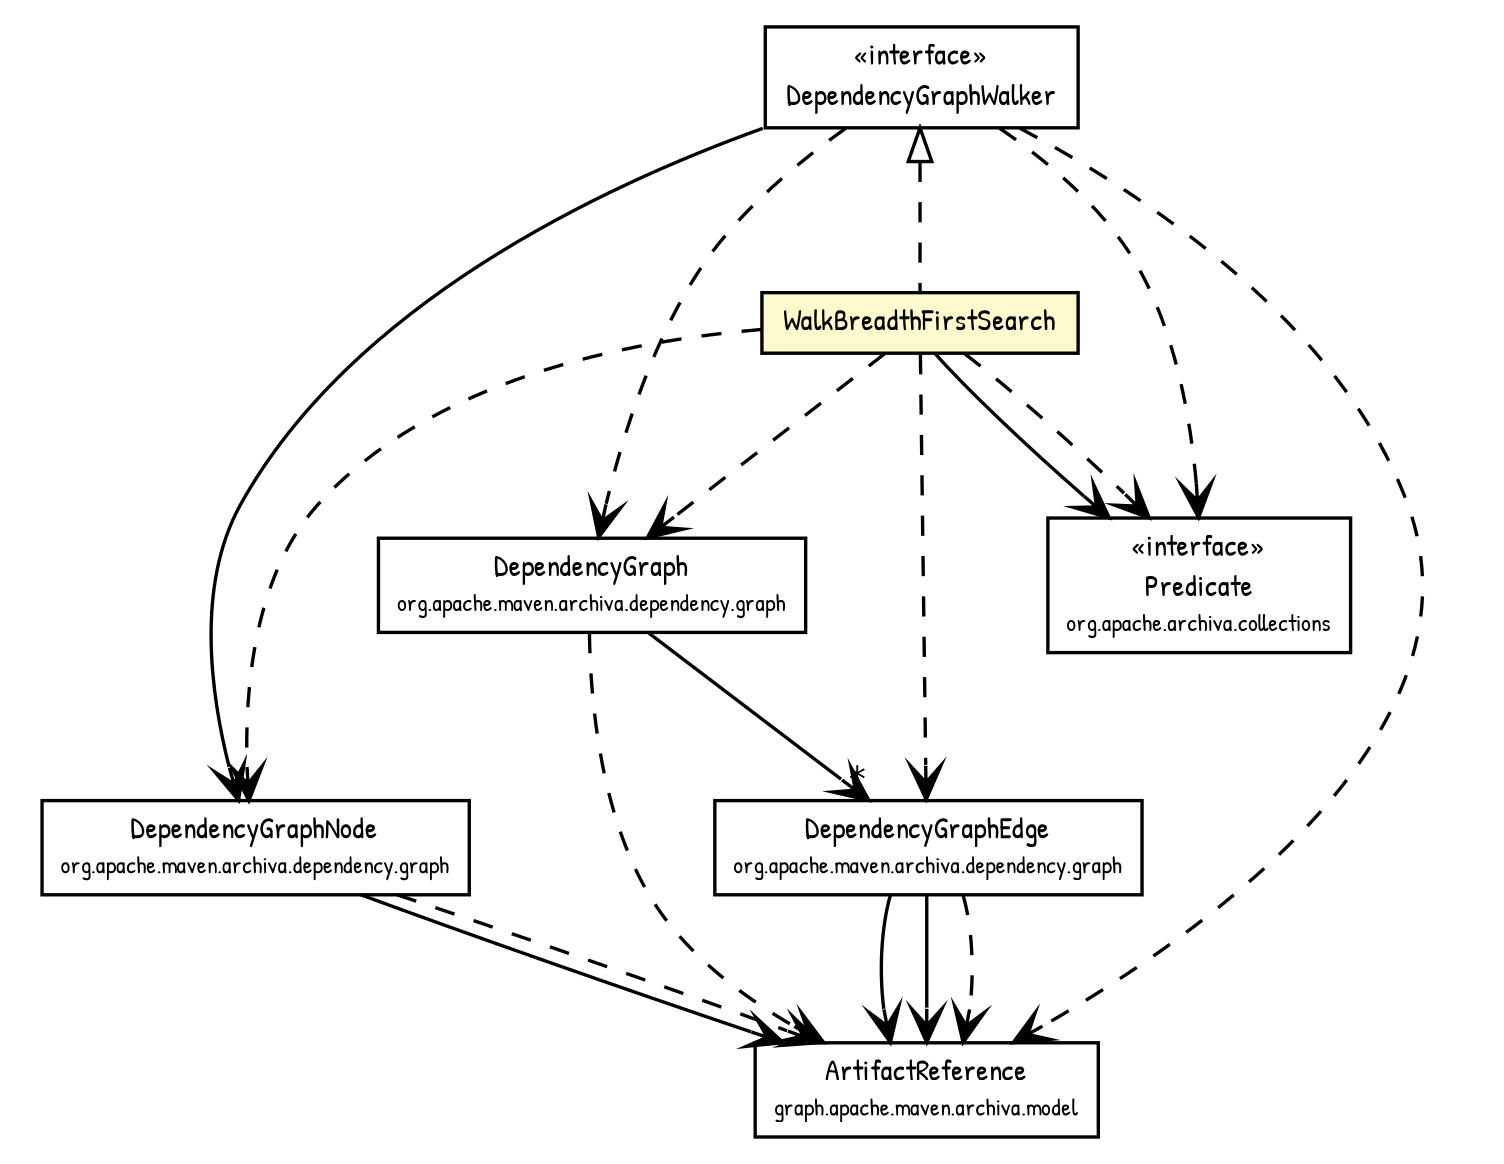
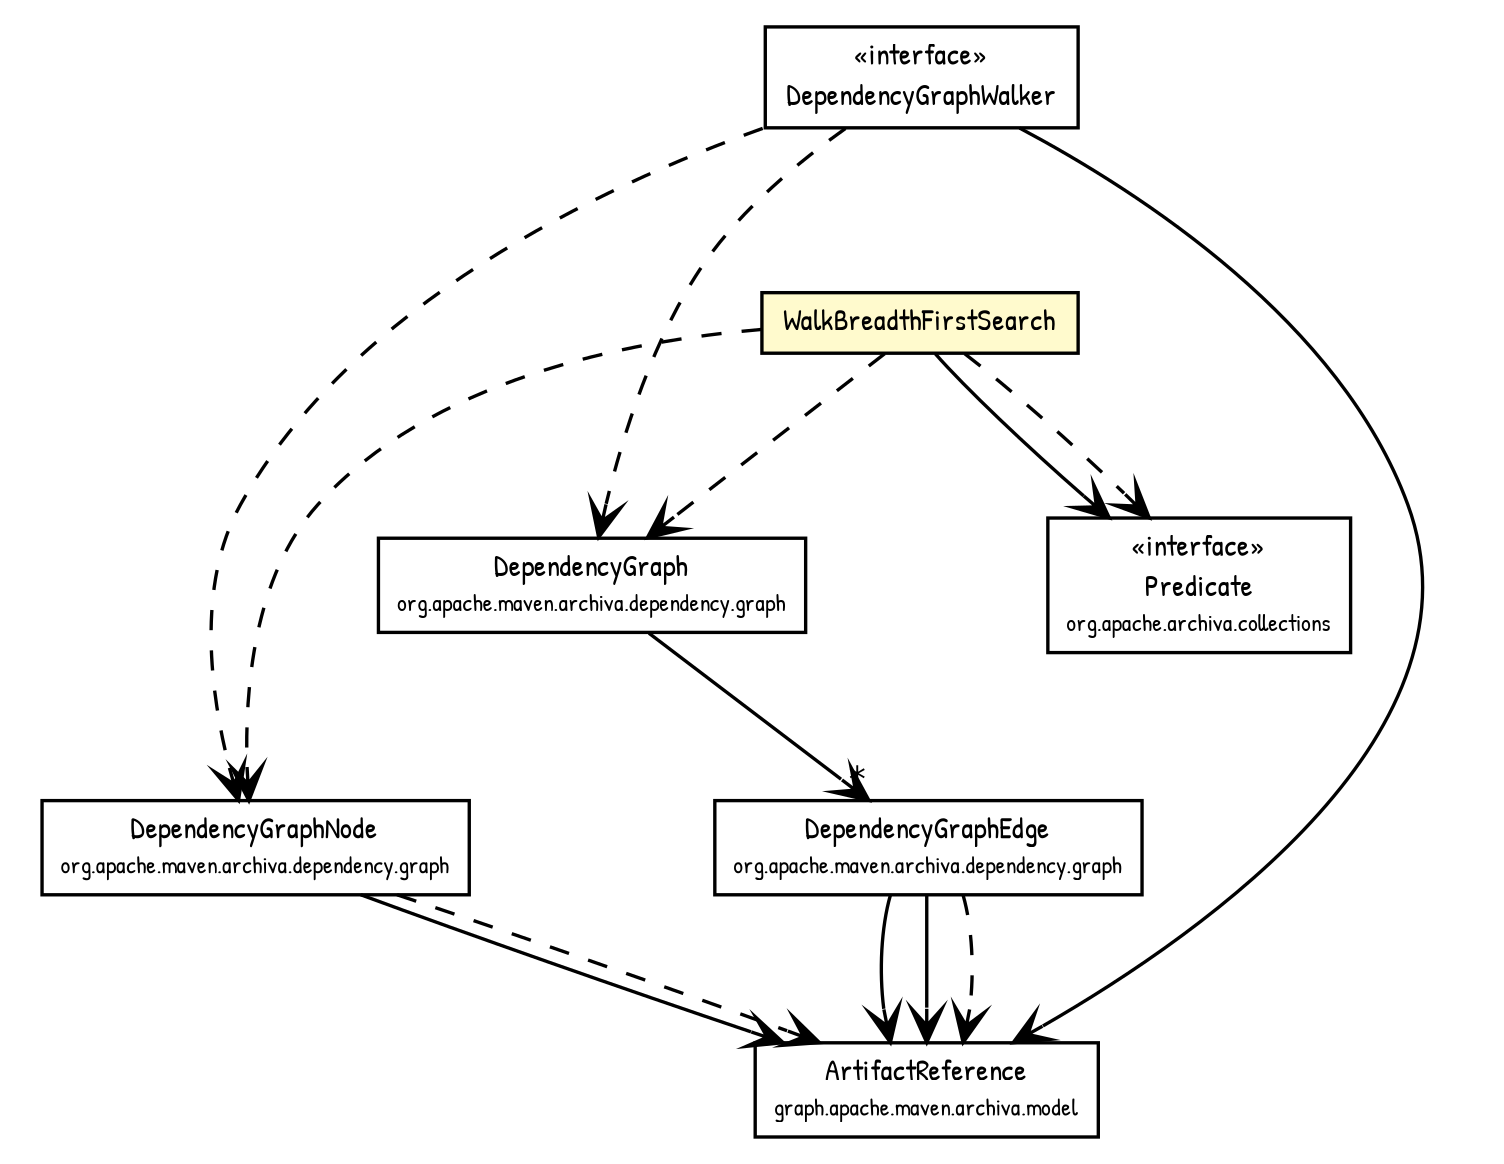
edge "WalkBreadthFirstSearch" -> "DependencyGraphWalker": removed
edge "DependencyGraphWalker" -> "Predicate": removed
edge "DependencyGraphWalker" -> "DependencyGraphNode": style solid -> dashed
edge "WalkBreadthFirstSearch" -> "DependencyGraphEdge": removed
edge "DependencyGraphWalker" -> "ArtifactReference": style dashed -> solid
edge "DependencyGraph" -> "ArtifactReference": removed
